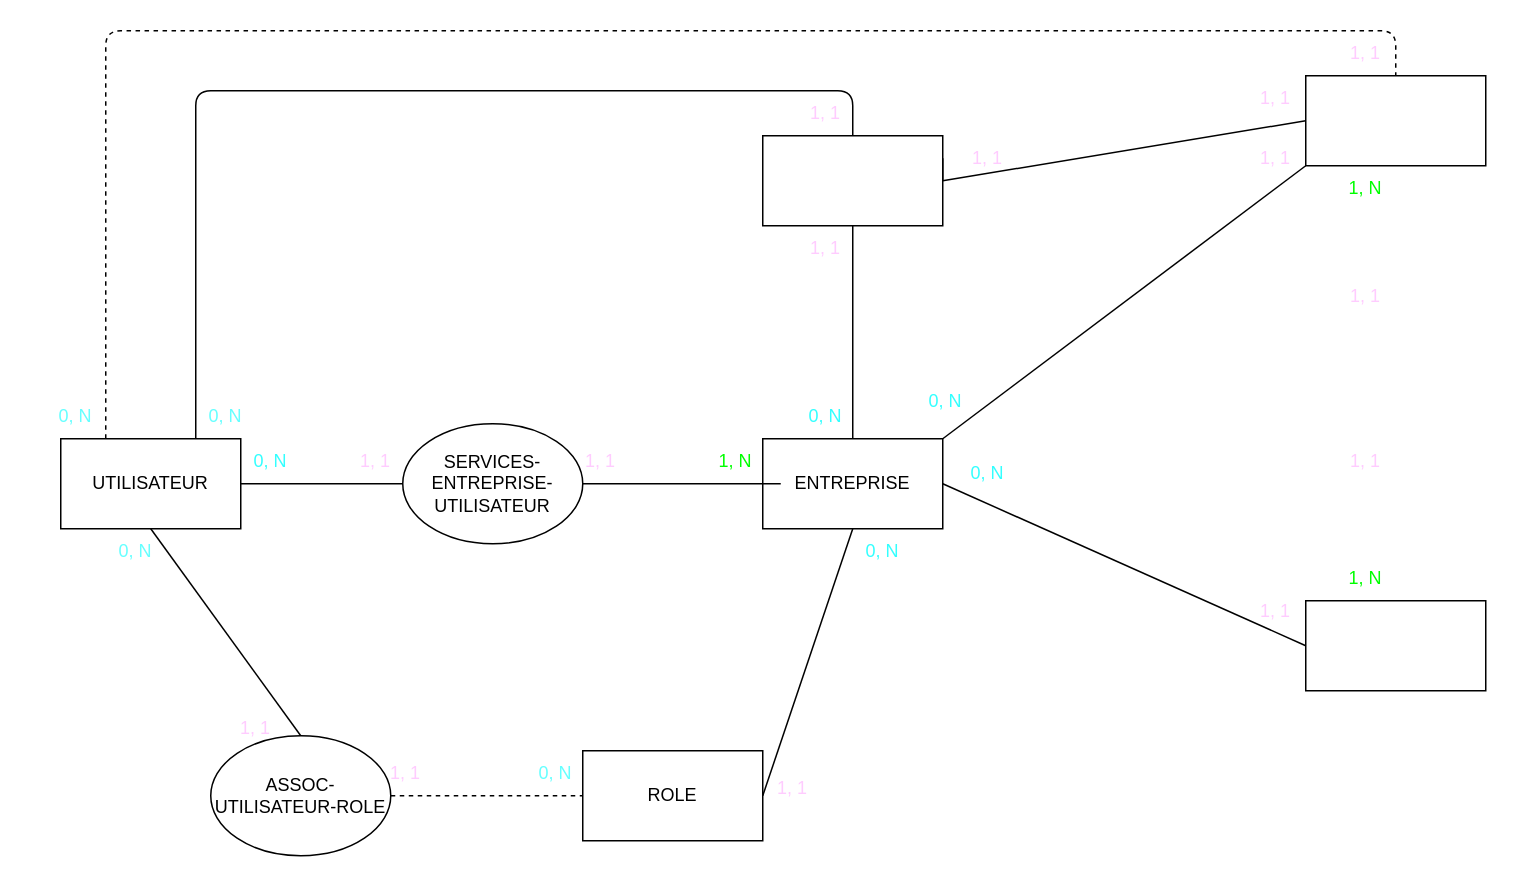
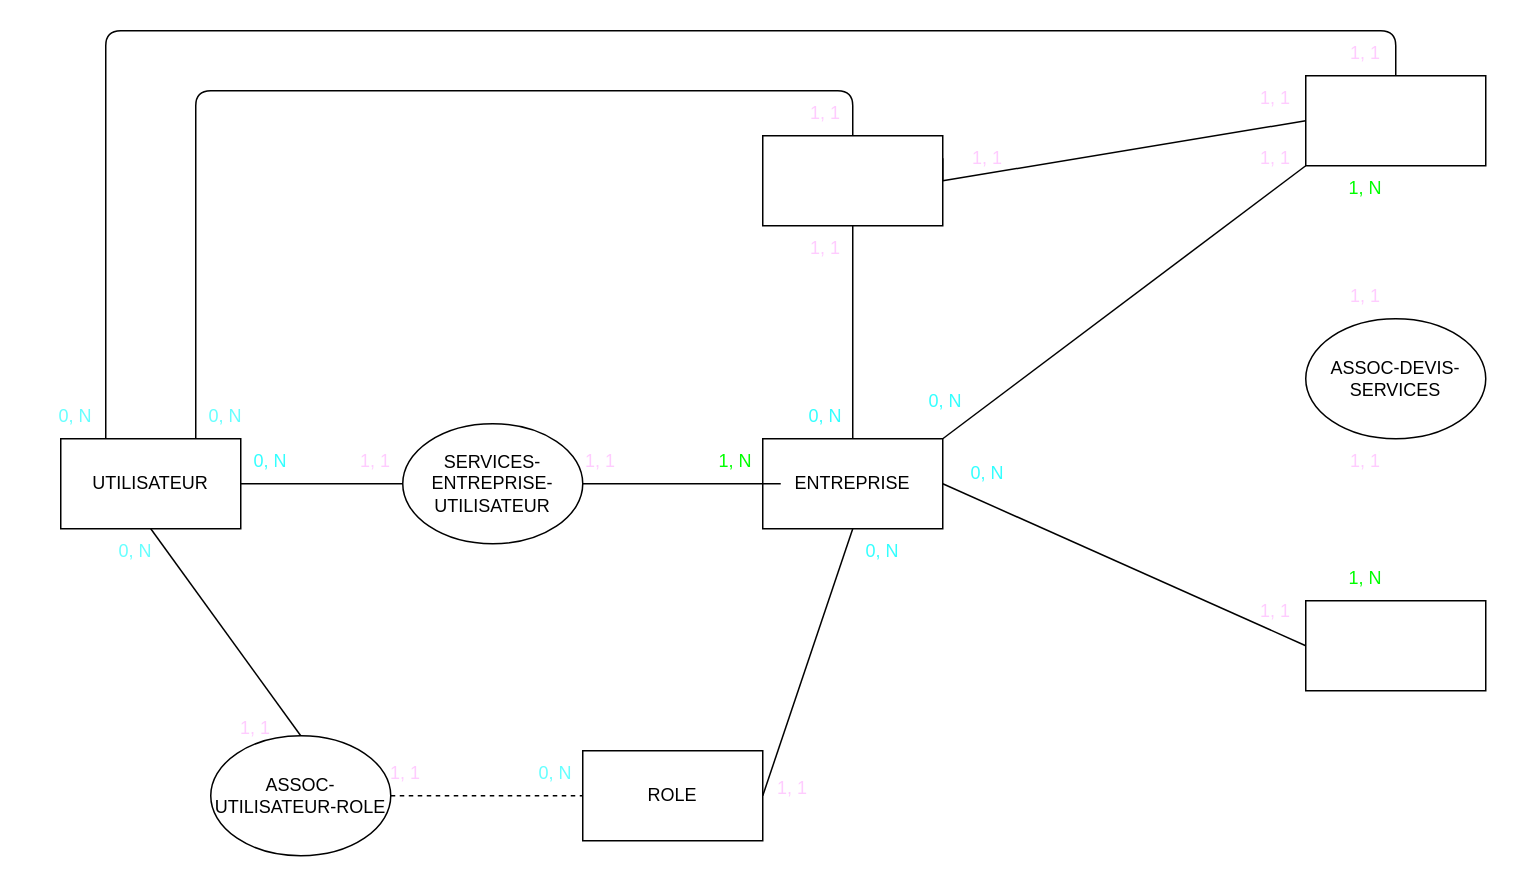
edge "DEVIS" -- "UTILISATEUR": style dashed -> solid
node "ASSOC-DEVIS-SERVICES": added
